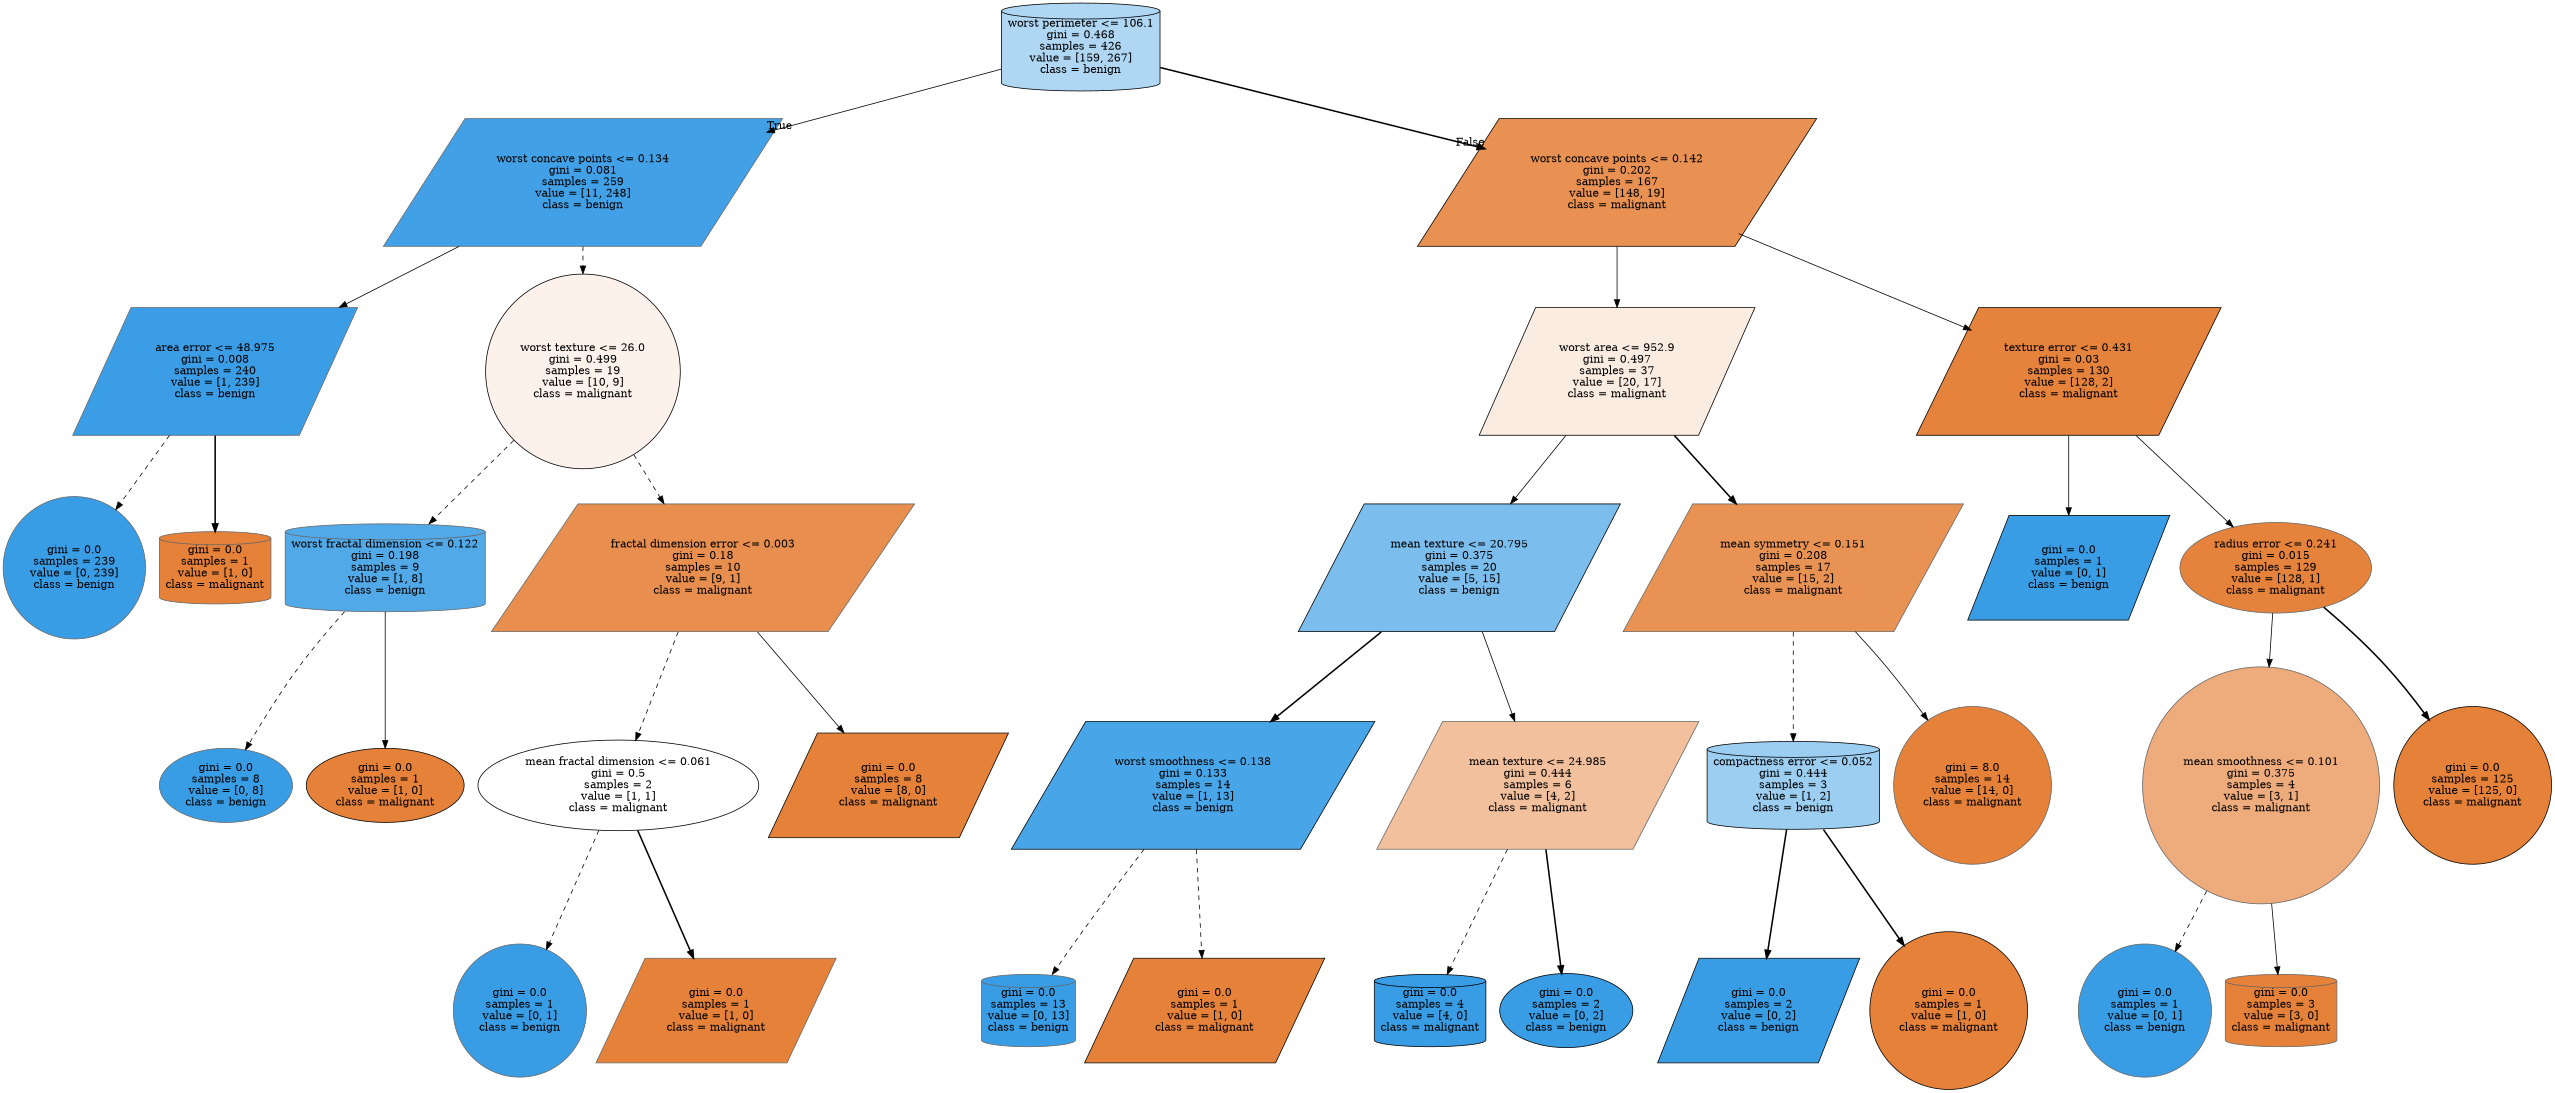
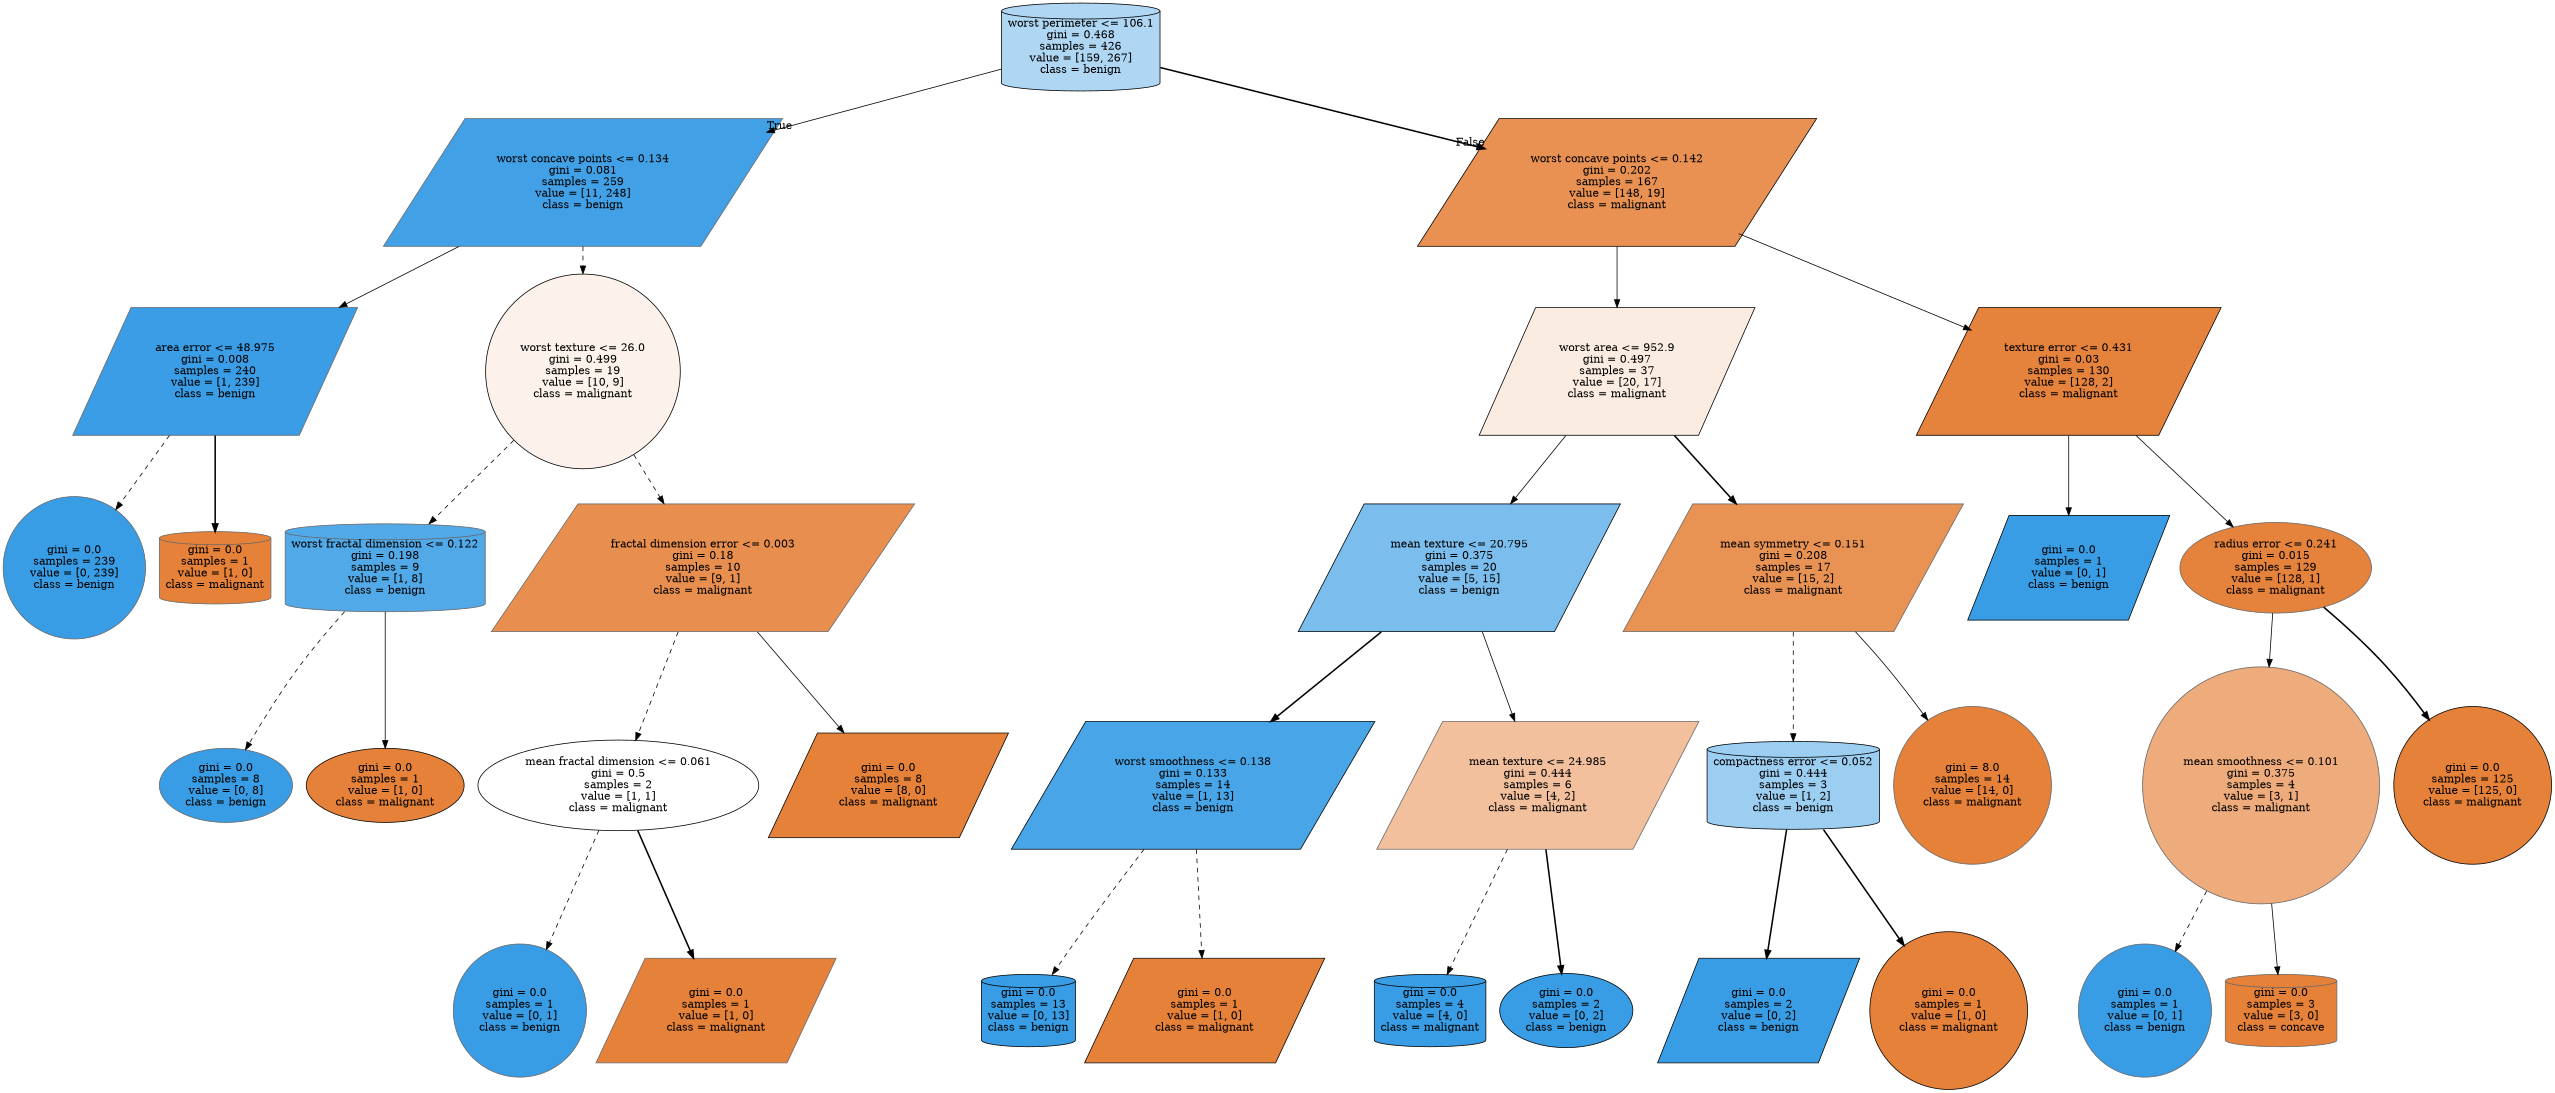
node "gini = 0.0 samples = 13 value = [0, 13] class = benign": color gray40 -> black
node "gini = 0.0 samples = 3 value = [3, 0] class = malignant": label "gini = 0.0 samples = 3 value = [3, 0] class = malignant" -> "gini = 0.0 samples = 3 value = [3, 0] class = concave"
